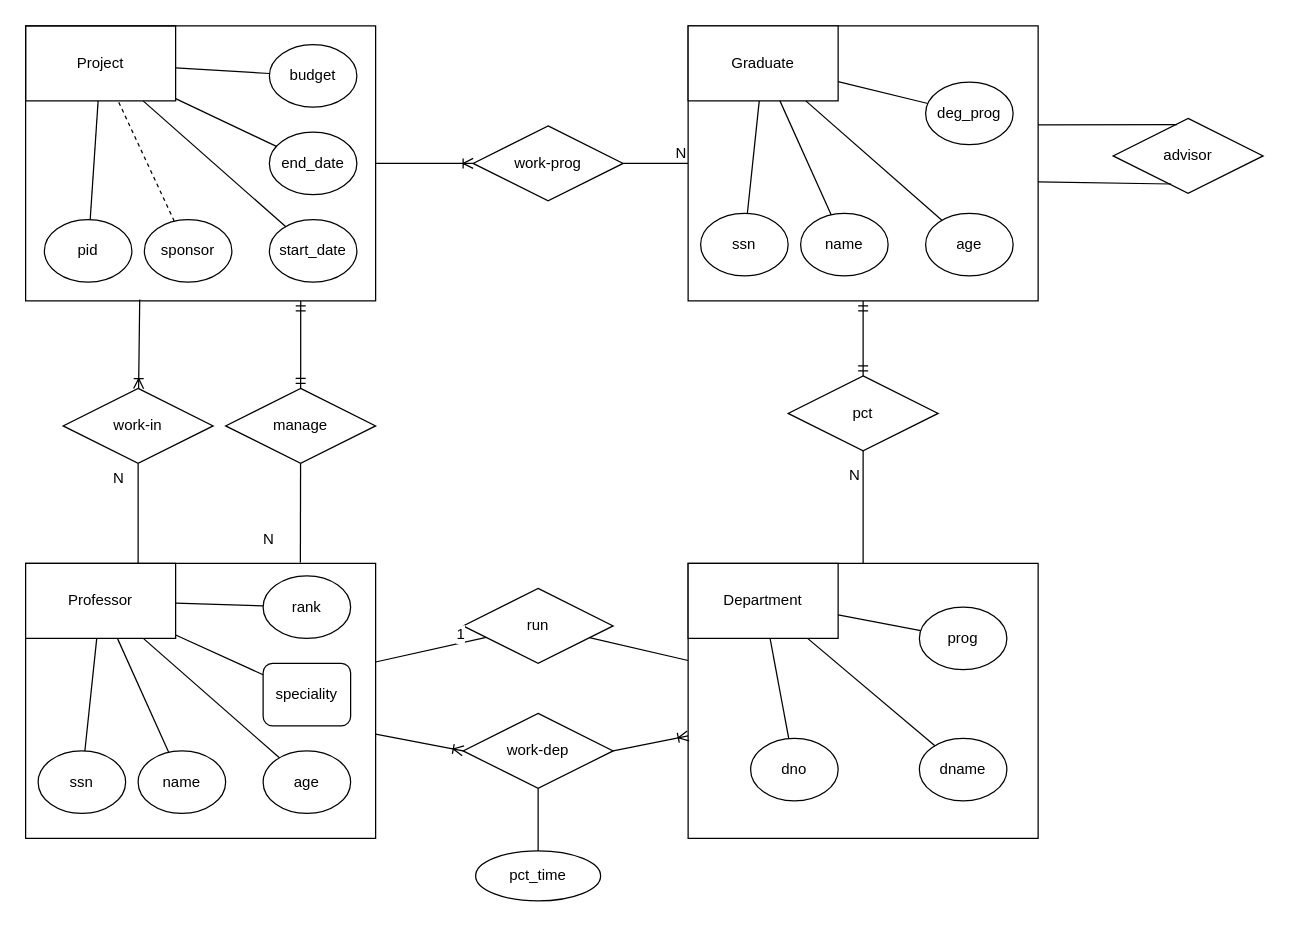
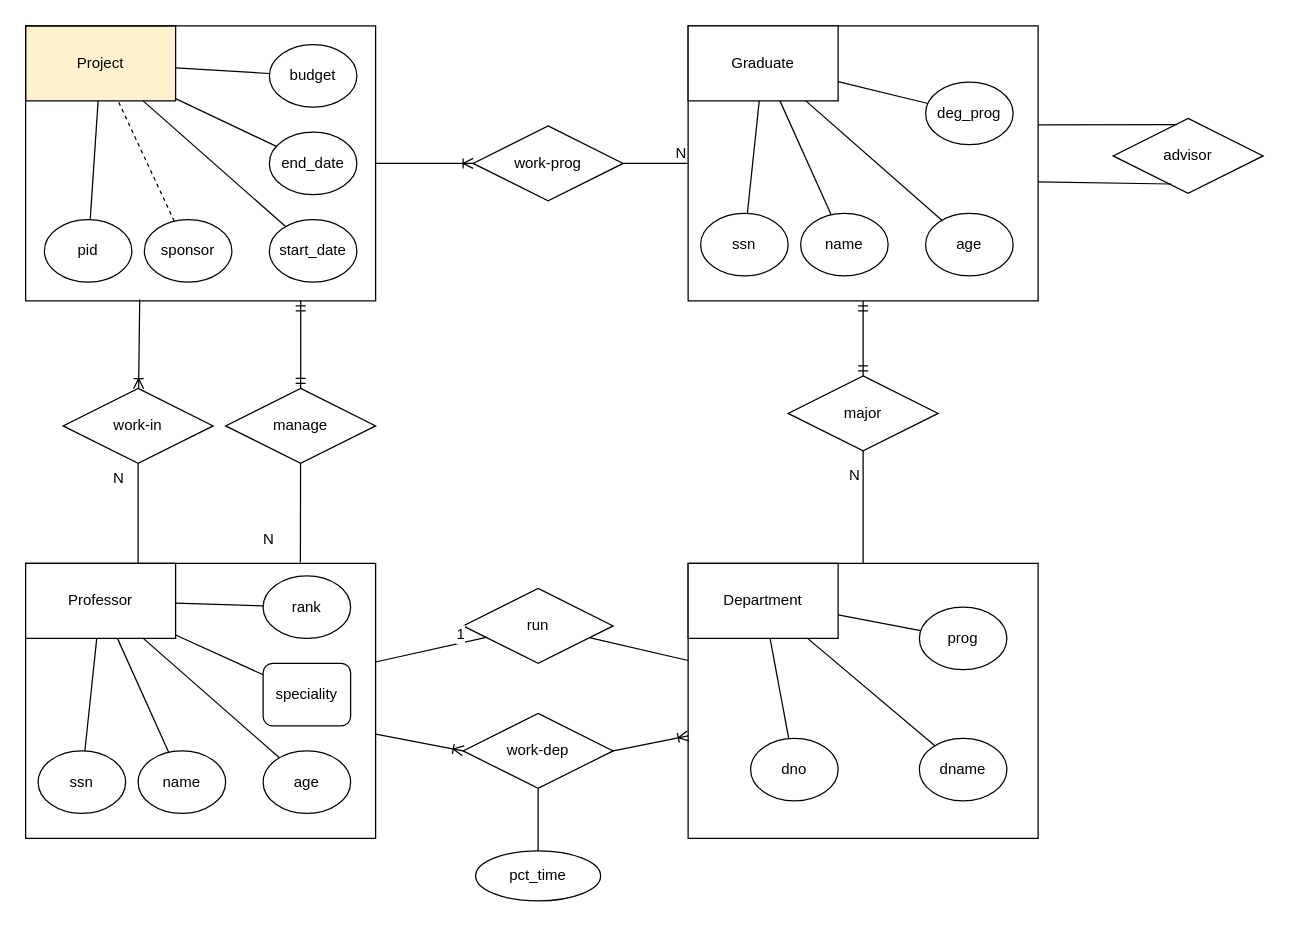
node "Project": fillcolor #ffffff -> #fff2cc
node "pct": label "pct" -> "major"
